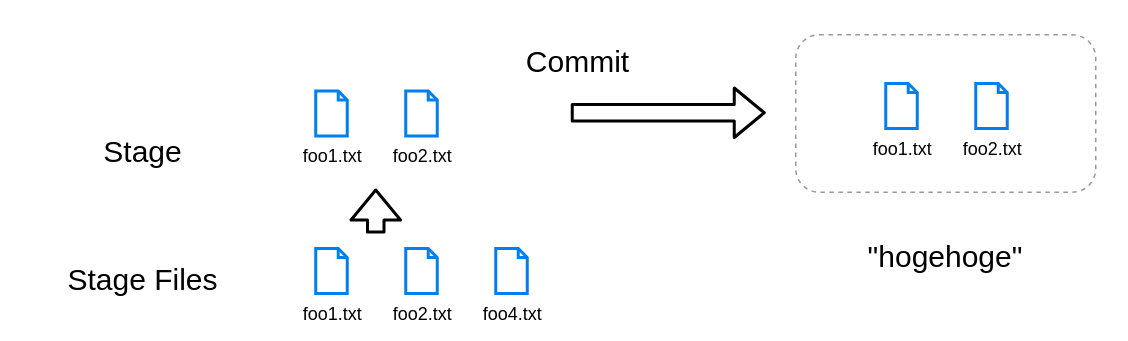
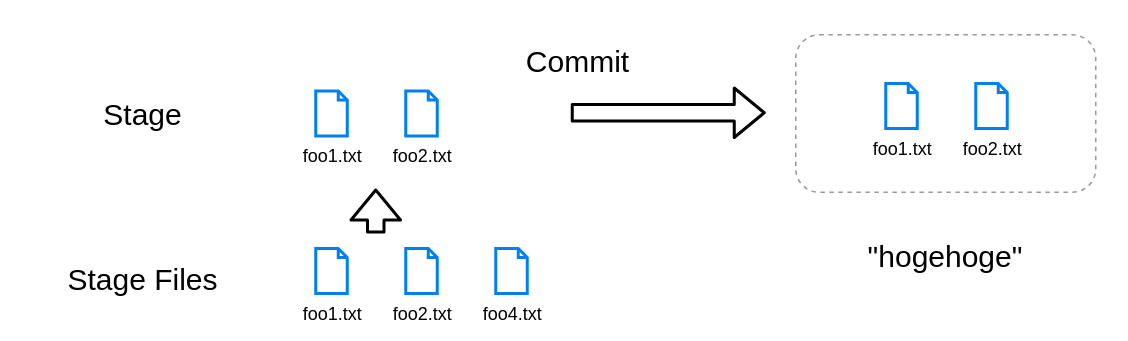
node "Stage": moved (143, 151) -> (143, 113)
